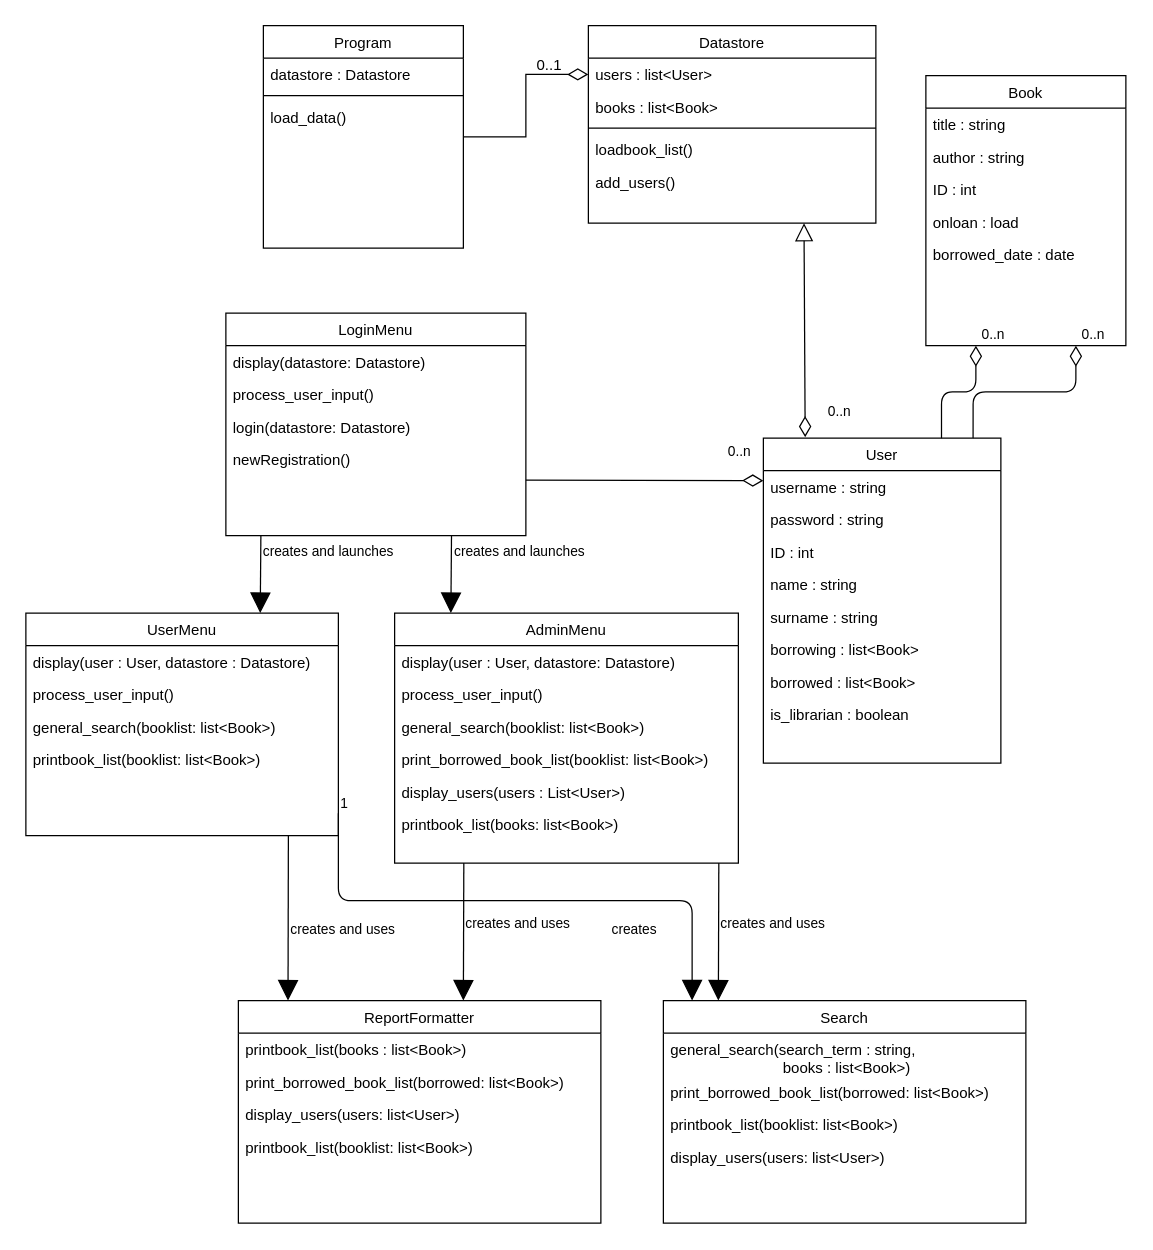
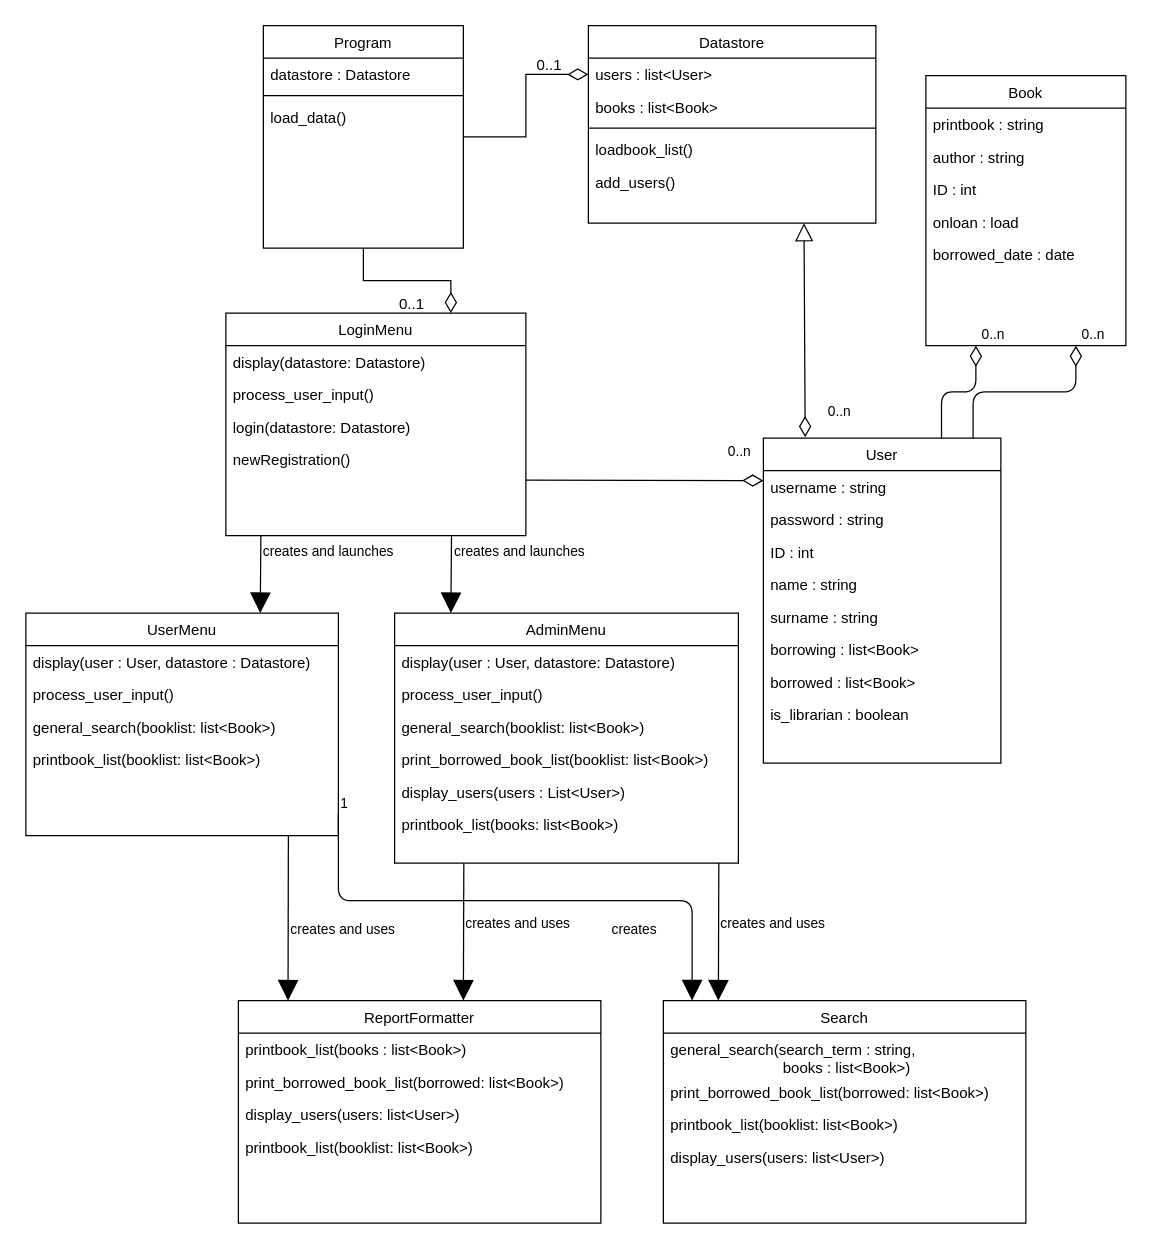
node "title : string": label "title : string" -> "printbook : string"
edge "Program" -> "LoginMenu": added, label "0..1"
